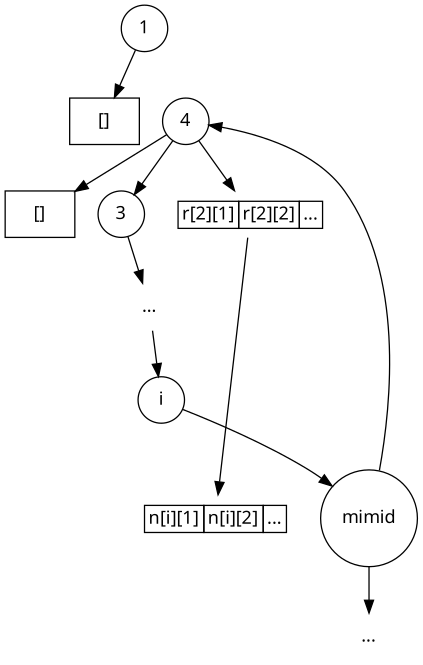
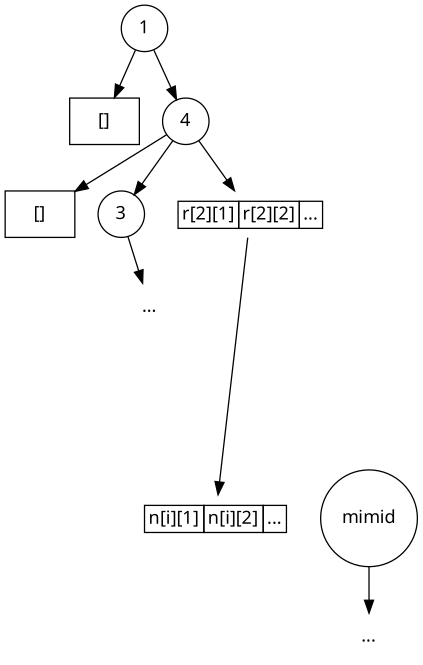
edge "mimid" -> "4": now "1" -> "4"
node "i": removed
